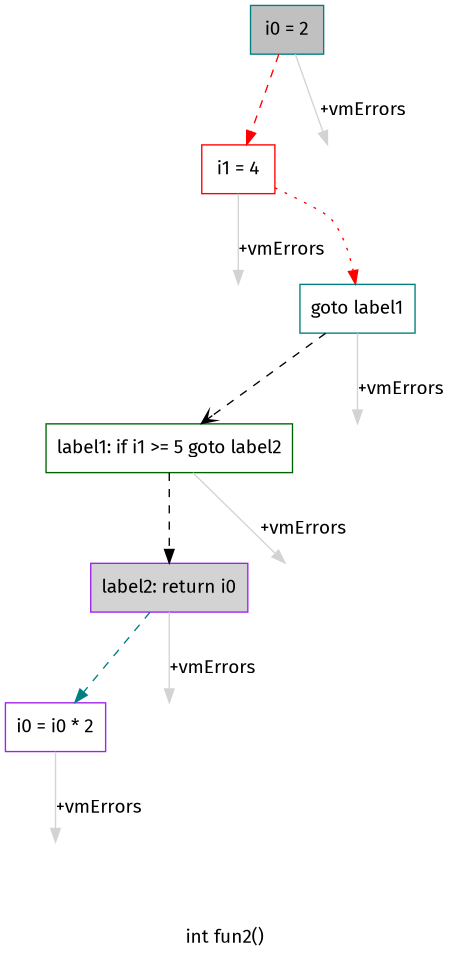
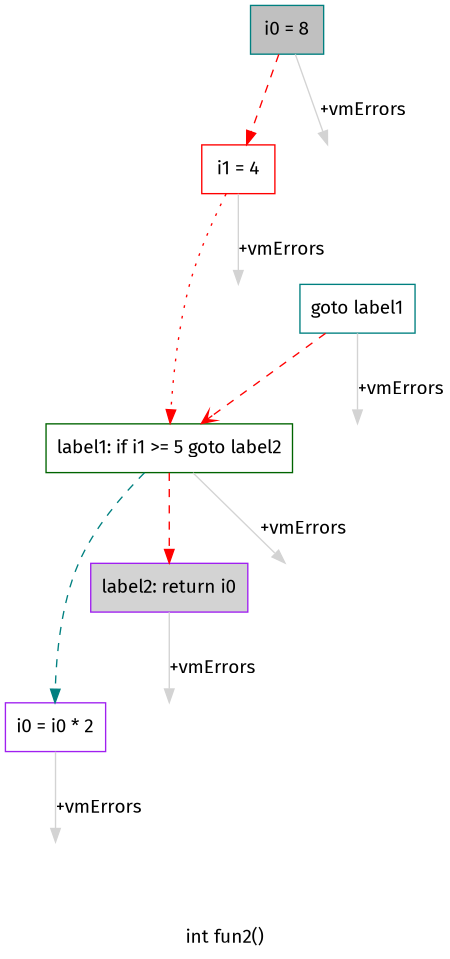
node "i0 = 2": label "i0 = 2" -> "i0 = 8"
edge "i1 = 4" -> "goto label1": now "i1 = 4" -> "label1: if i1 >= 5 goto label2"
edge "goto label1" -> "label1: if i1 >= 5 goto label2": color black -> red
edge "label1: if i1 >= 5 goto label2" -> "label2: return i0": color black -> red
edge "label2: return i0" -> "i0 = i0 * 2": now "label1: if i1 >= 5 goto label2" -> "i0 = i0 * 2"
